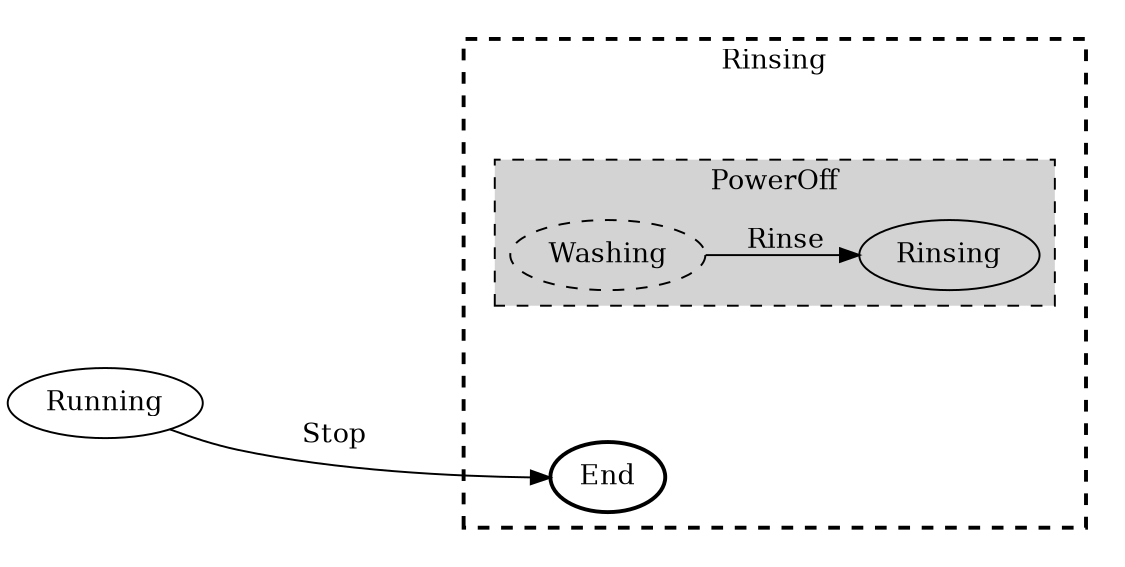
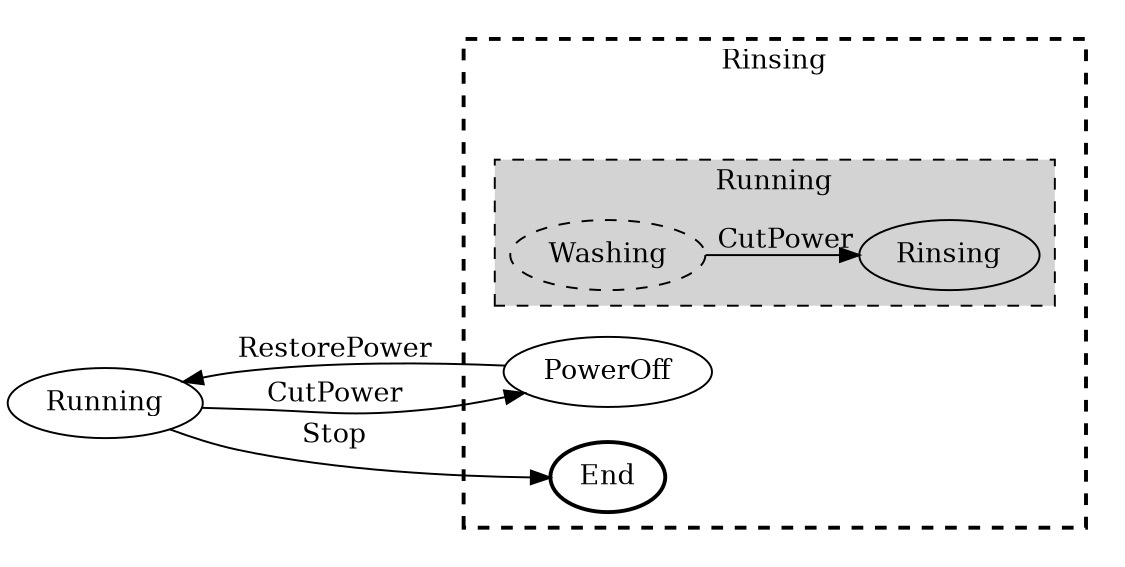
cluster "PowerOff": label "PowerOff" -> "Running"
edge "Washing" -> "Rinsing": label "Rinse" -> "CutPower"
node "PowerOff": added
